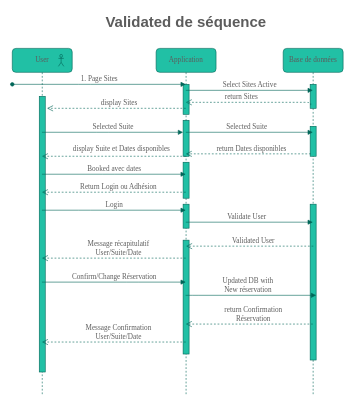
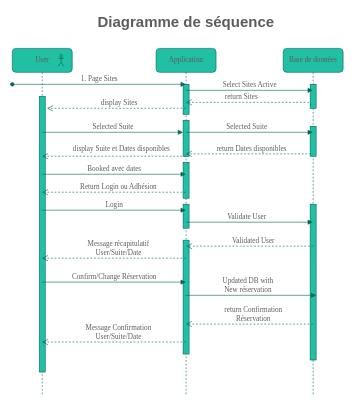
node "Validated de séquence": label "Validated de séquence" -> "Diagramme de séquence"
